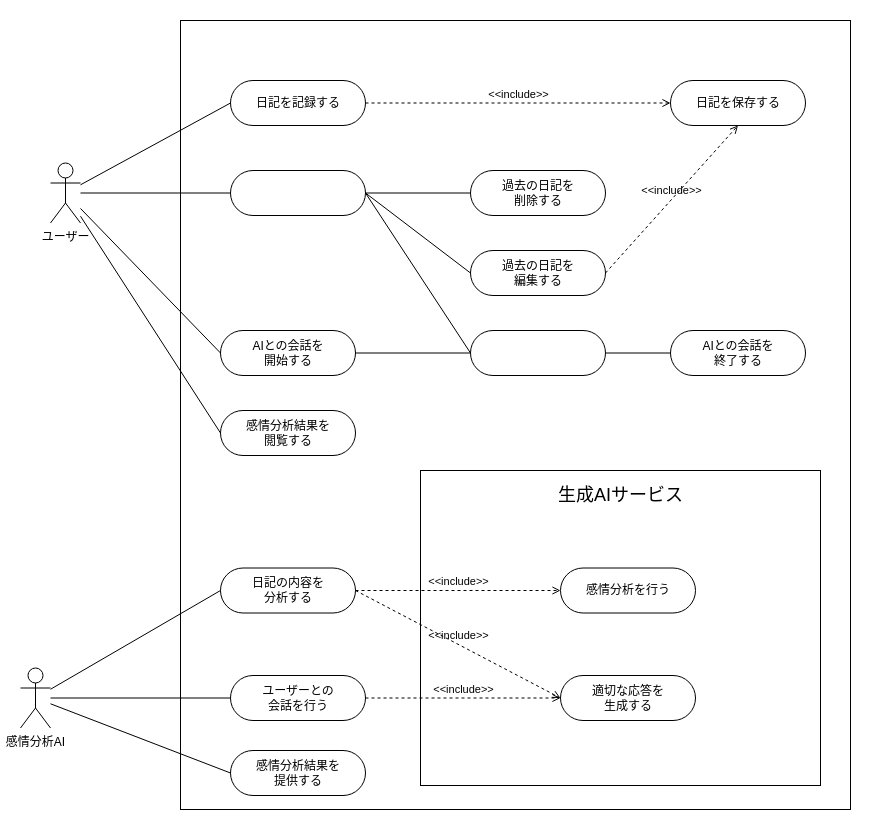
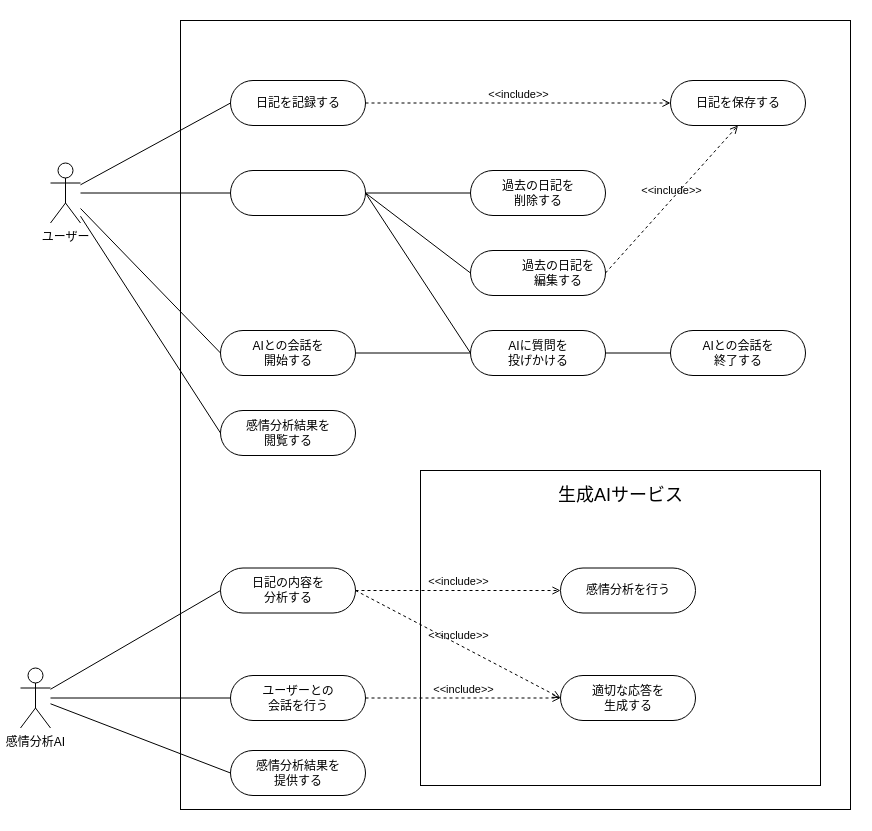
node "過去の日記を 編集する": moved (538, 273) -> (558, 273)
node "AIに質問を 投げかける": added
